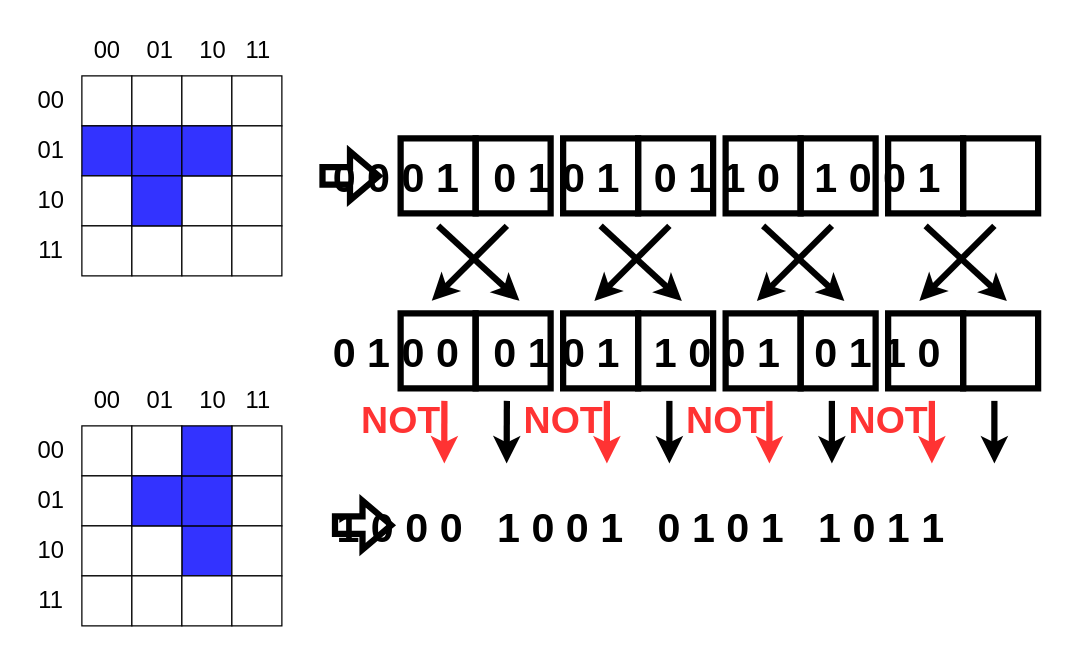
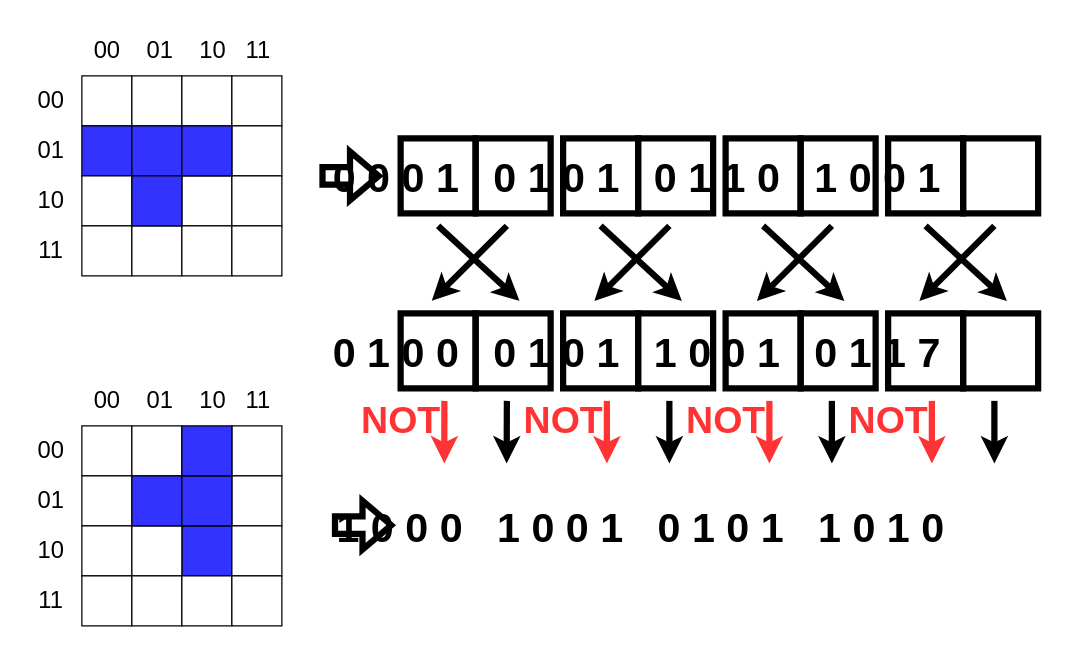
node "0 1 0 0 0 1 0 1 1 0 0 1 0 1 1 0": label "0 1 0 0 0 1 0 1 1 0 0 1 0 1 1 0" -> "0 1 0 0 0 1 0 1 1 0 0 1 0 1 1 7"
node "1 0 0 0 1 0 0 1 0 1 0 1 1 0 1 1": label "1 0 0 0 1 0 0 1 0 1 0 1 1 0 1 1" -> "1 0 0 0 1 0 0 1 0 1 0 1 1 0 1 0"
